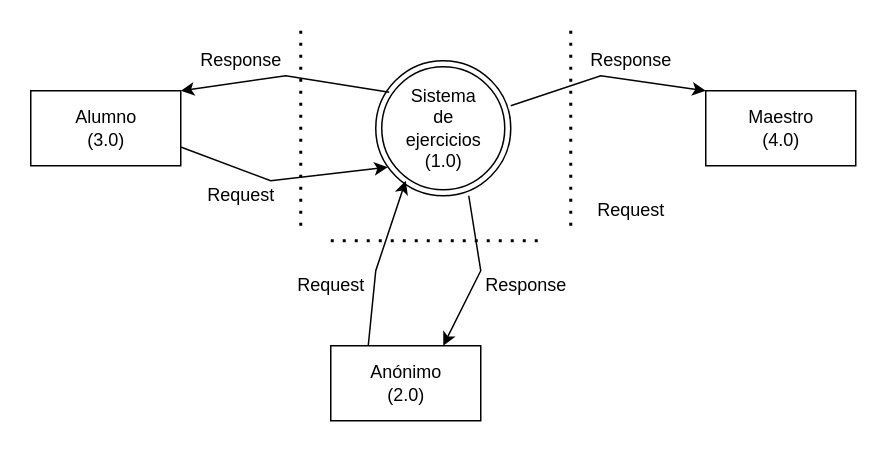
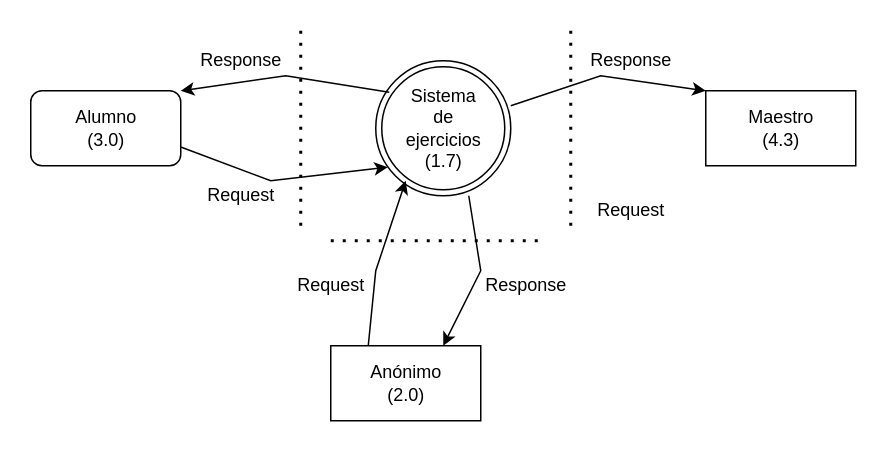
node "Alumno (3.0)": shape rectangle -> rounded rectangle
node "Sistema de ejercicios (1.0)": label "Sistema de ejercicios (1.0)" -> "Sistema de ejercicios (1.7)"
node "Maestro (4.0)": label "Maestro (4.0)" -> "Maestro (4.3)"
